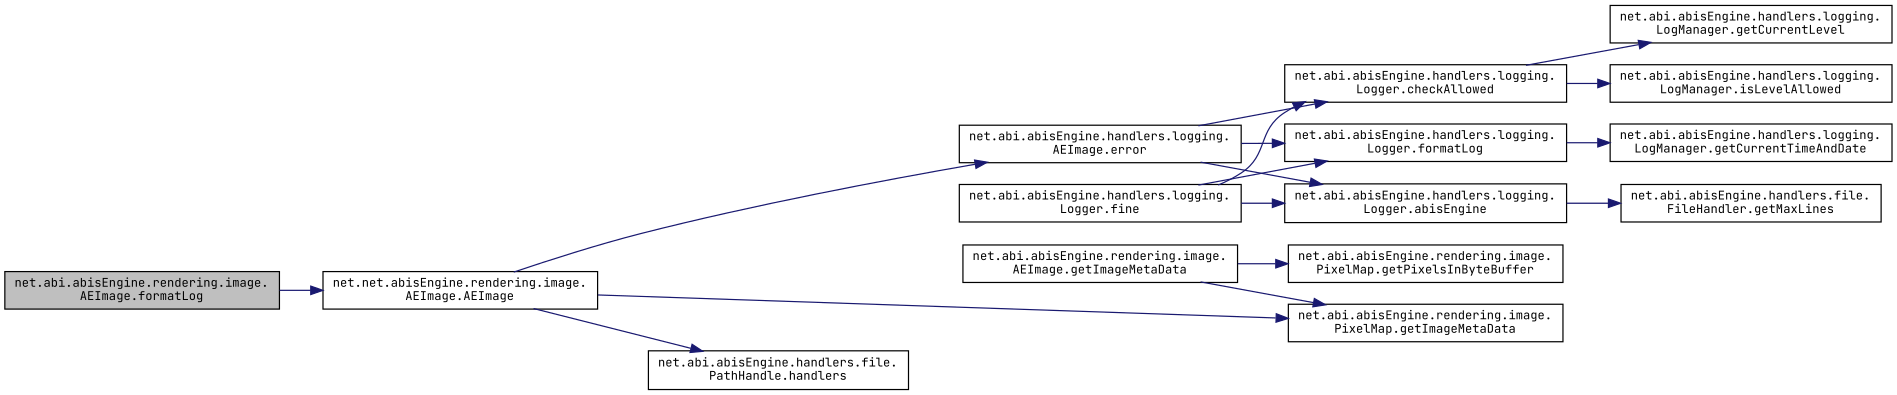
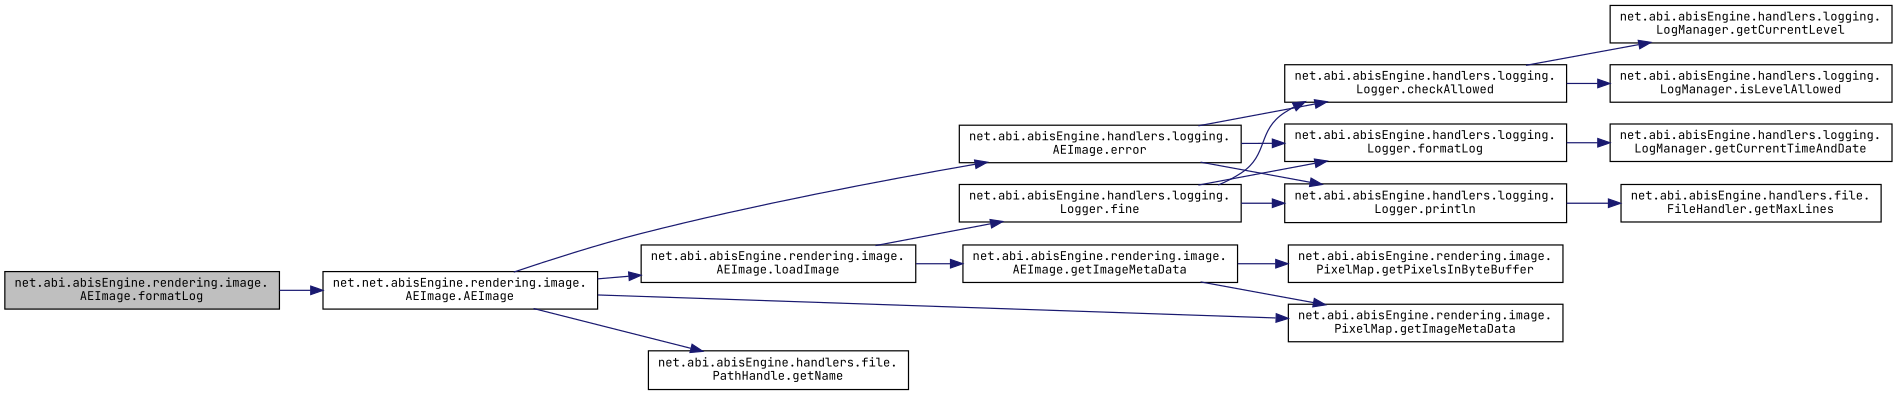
node "net.abi.abisEngine.handlers.logging. Logger.abisEngine": label "net.abi.abisEngine.handlers.logging. Logger.abisEngine" -> "net.abi.abisEngine.handlers.logging. Logger.println"
node "net.abi.abisEngine.rendering.image. AEImage.loadImage": added
node "net.abi.abisEngine.handlers.file. PathHandle.handlers": label "net.abi.abisEngine.handlers.file. PathHandle.handlers" -> "net.abi.abisEngine.handlers.file. PathHandle.getName"
